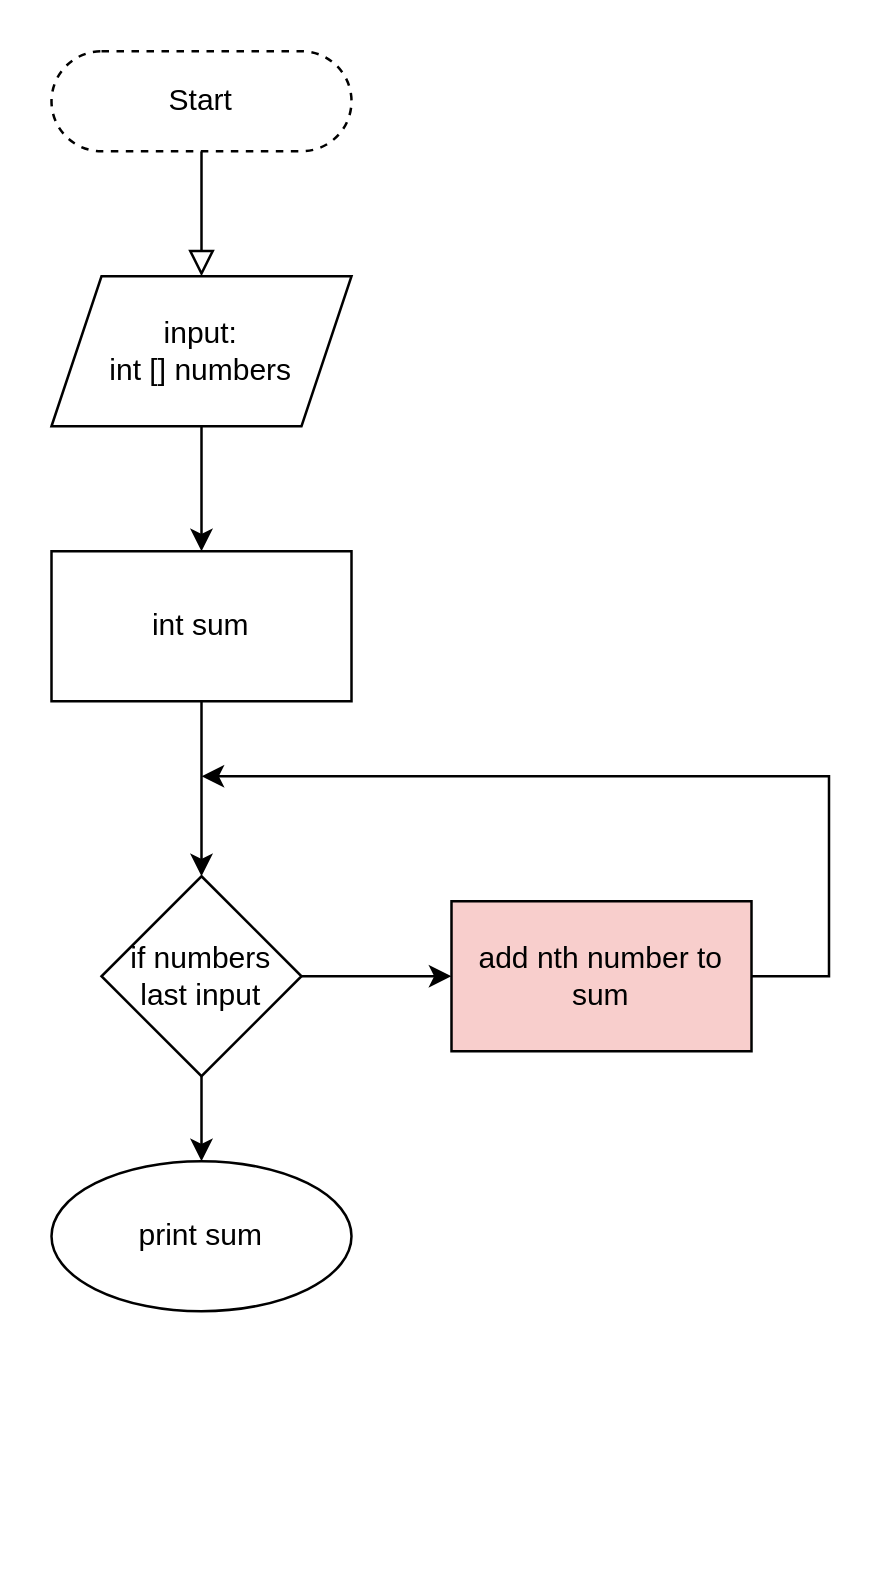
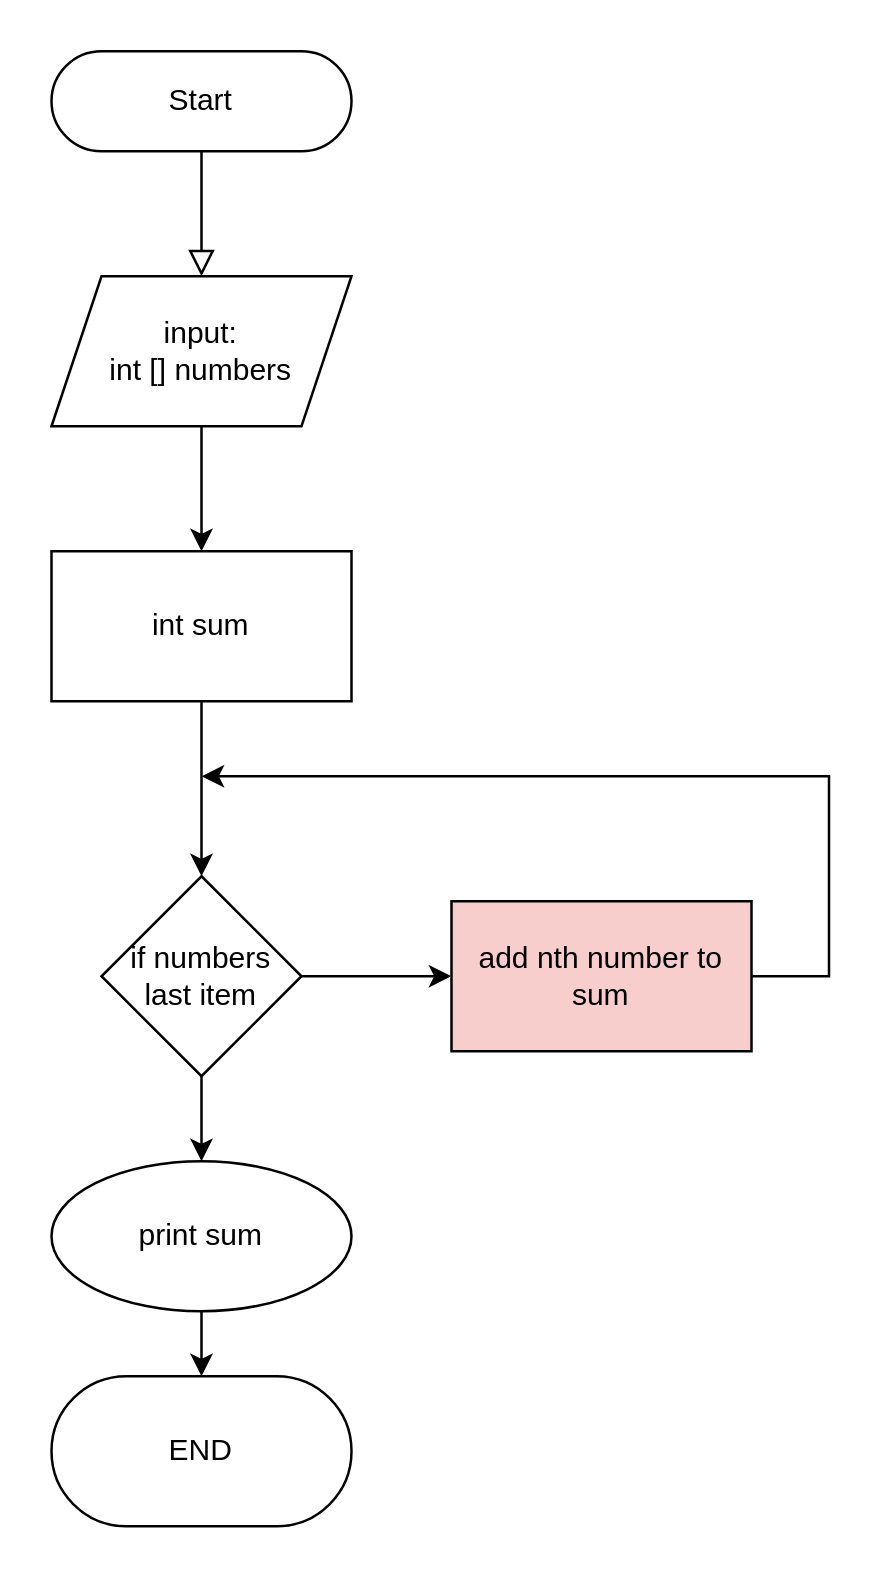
node "Start": style dashed -> solid
node "if numbers last input": label "if numbers last input" -> "if numbers last item"
edge "print sum" -> "END": added
node "END": added
